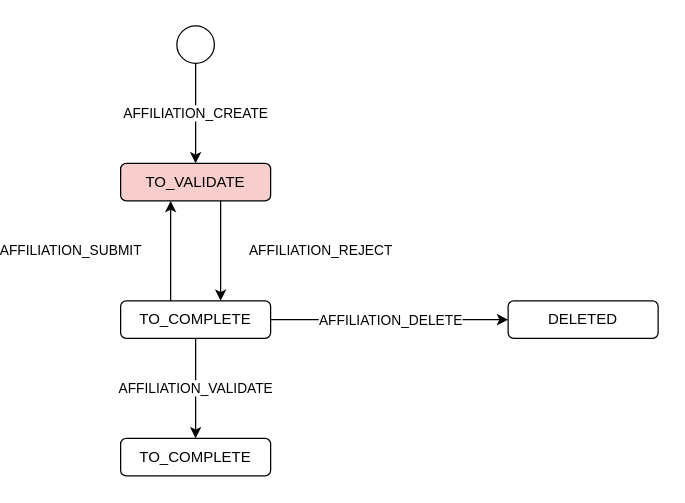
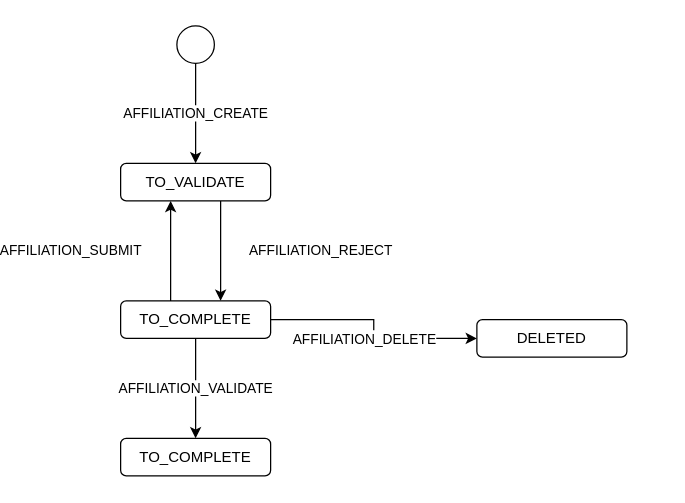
node "TO_VALIDATE": fillcolor #f8cecc -> #ffffff
node "DELETED": moved (583, 319) -> (552, 338)
